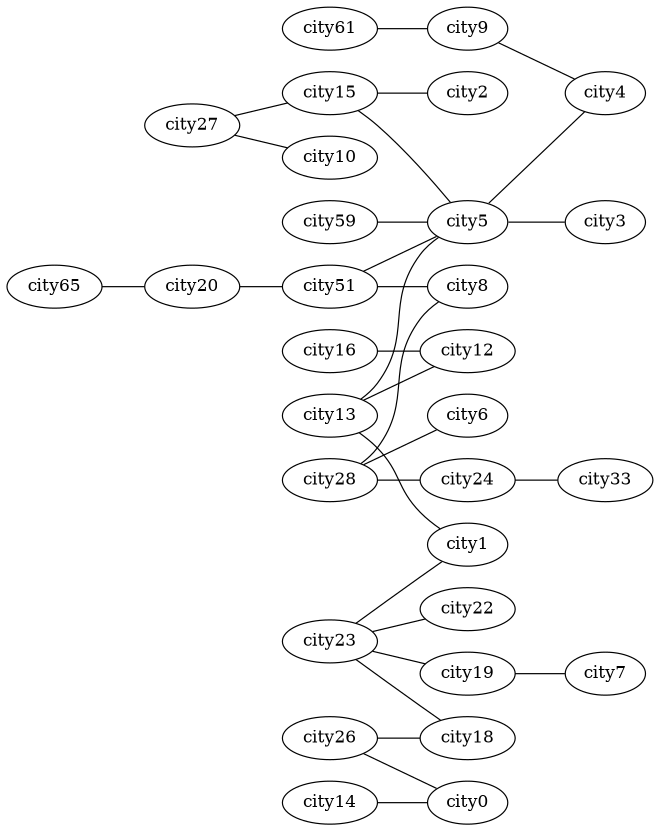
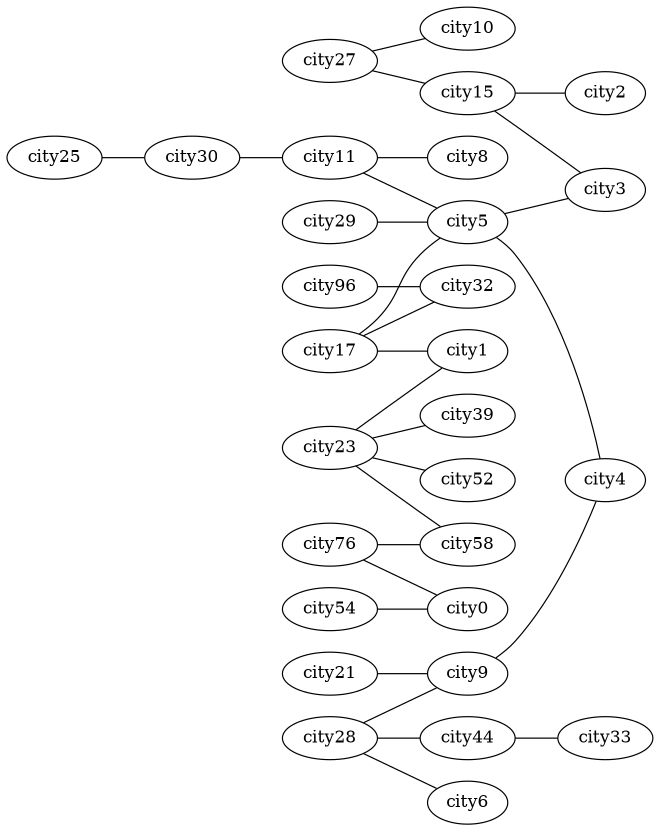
node "city61": label "city61" -> "city21"
edge "city15" -- "city5": now "city15" -- "city3"
node "city59": label "city59" -> "city29"
node "city65": label "city65" -> "city25"
node "city20": label "city20" -> "city30"
node "city51": label "city51" -> "city11"
node "city16": label "city16" -> "city96"
node "city12": label "city12" -> "city32"
edge "city8" -- "city28": now "city9" -- "city28"
node "city13": label "city13" -> "city17"
node "city24": label "city24" -> "city44"
node "city22": label "city22" -> "city52"
node "city19": label "city19" -> "city39"
node "city7": removed
node "city26": label "city26" -> "city76"
node "city18": label "city18" -> "city58"
node "city14": label "city14" -> "city54"
